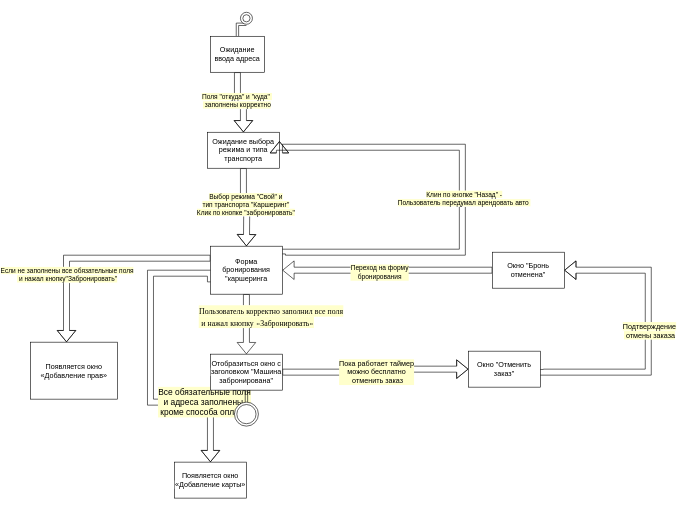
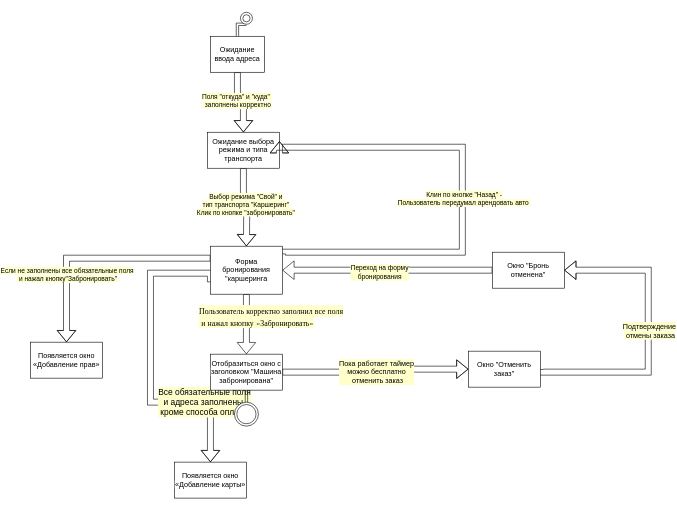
node "Появляется окно «Добавление прав»": size 87x57 -> 72x36
